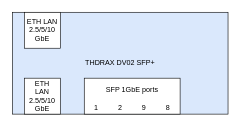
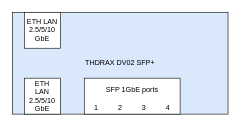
node "9": label "9" -> "3"
node "8": label "8" -> "4"
